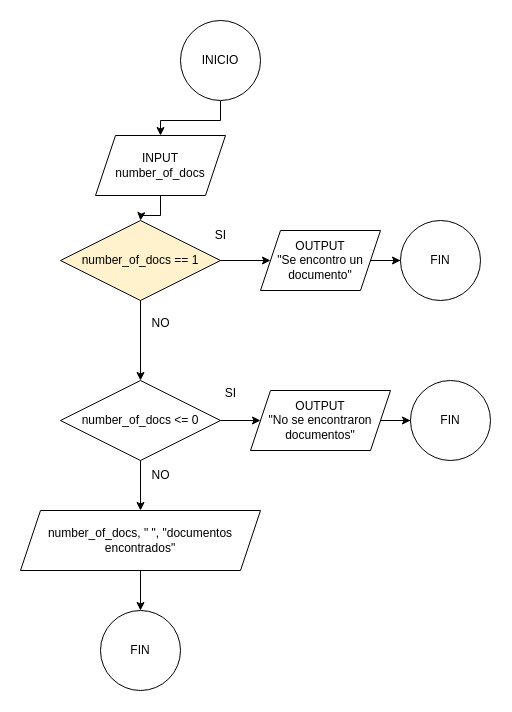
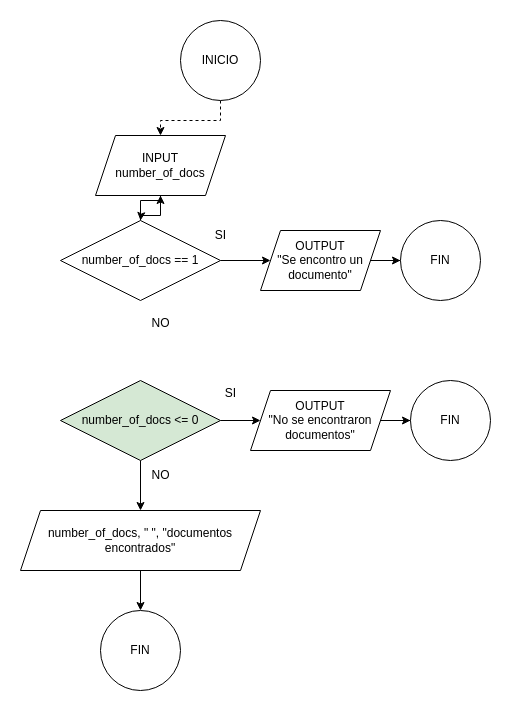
edge "INICIO" -> "INPUT number_of_docs": style solid -> dashed
node "number_of_docs == 1": fillcolor #fff2cc -> #ffffff
edge "number_of_docs == 1" -> "number_of_docs <= 0": now "number_of_docs == 1" -> "INPUT number_of_docs"
node "number_of_docs <= 0": fillcolor #ffffff -> #d5e8d4
